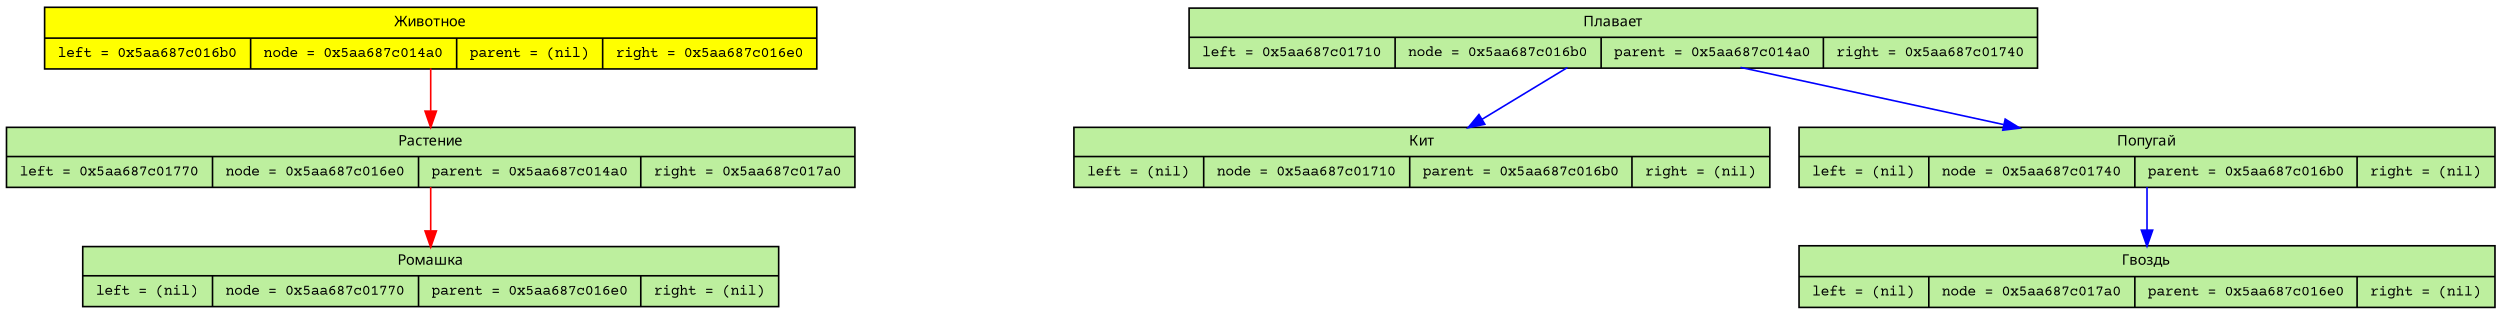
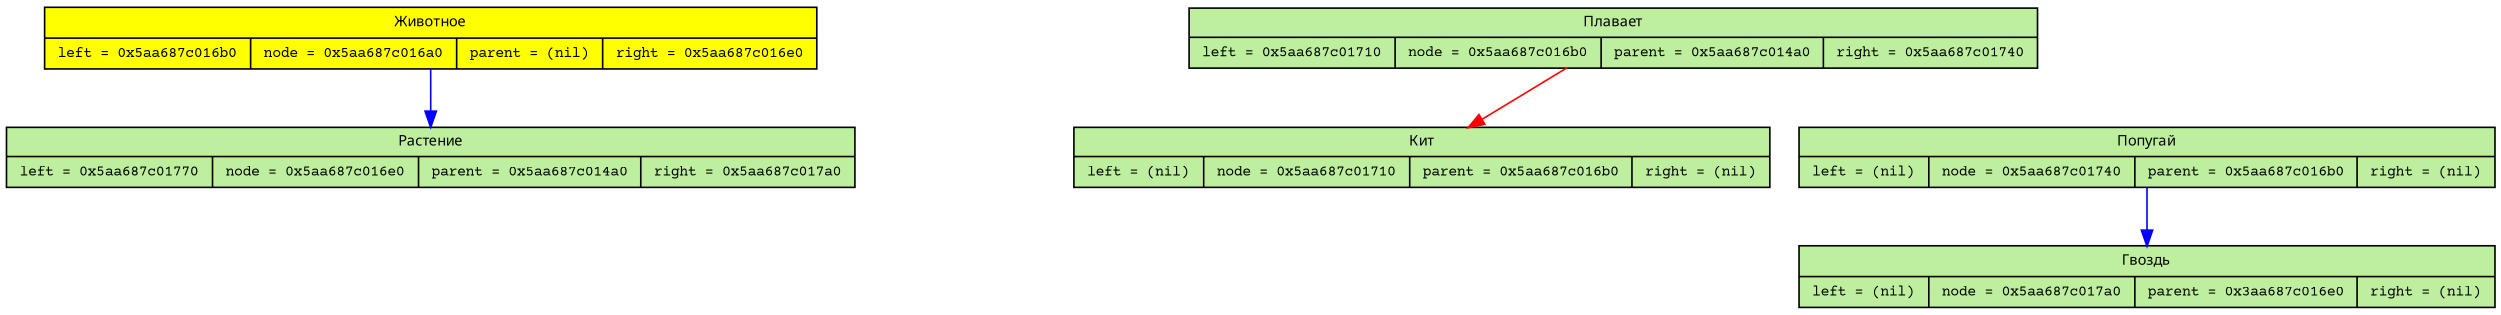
node "Животное": text "node = 0x5aa687c014a0" -> "node = 0x5aa687c016a0"
edge "Животное" -> "Растение": color red -> blue
edge "Плавает" -> "Кит": color blue -> red
edge "Плавает" -> "Попугай": removed
node "Ромашка": removed
node "Гвоздь": text "parent = 0x5aa687c016e0" -> "parent = 0x3aa687c016e0"
